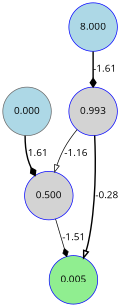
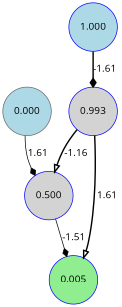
node "8.000": label "8.000" -> "1.000"
edge "0.993" -> "0.500": style solid -> bold
edge "0.000" -> "0.500": style bold -> solid
edge "0.993" -> "0.005": label "-0.28" -> "1.61"
